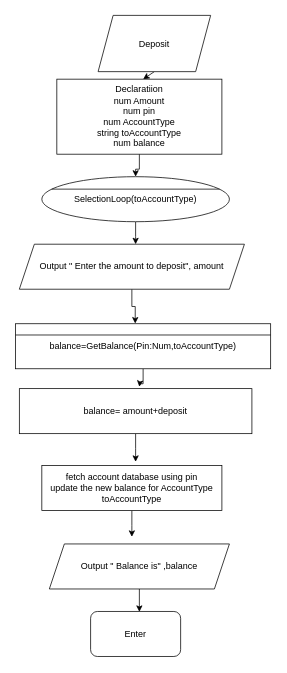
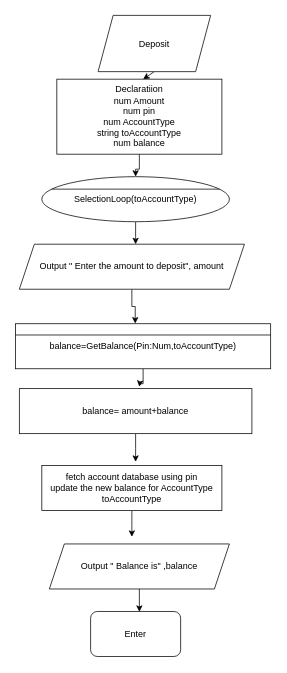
node "balance= amount+deposit": label "balance= amount+deposit" -> "balance= amount+balance"
